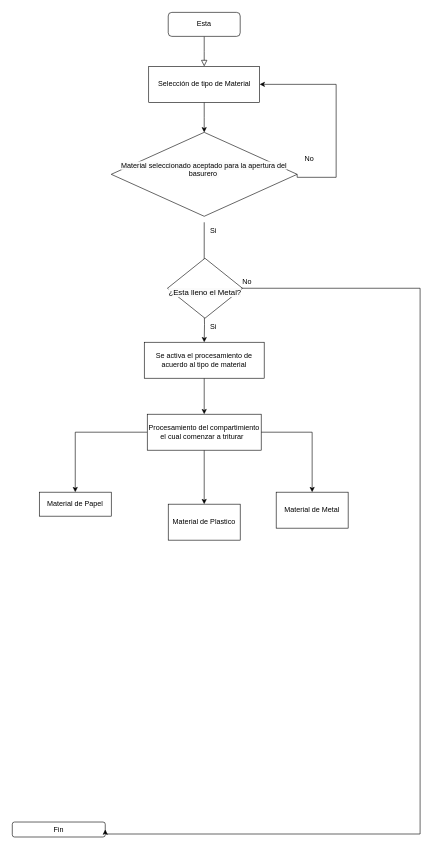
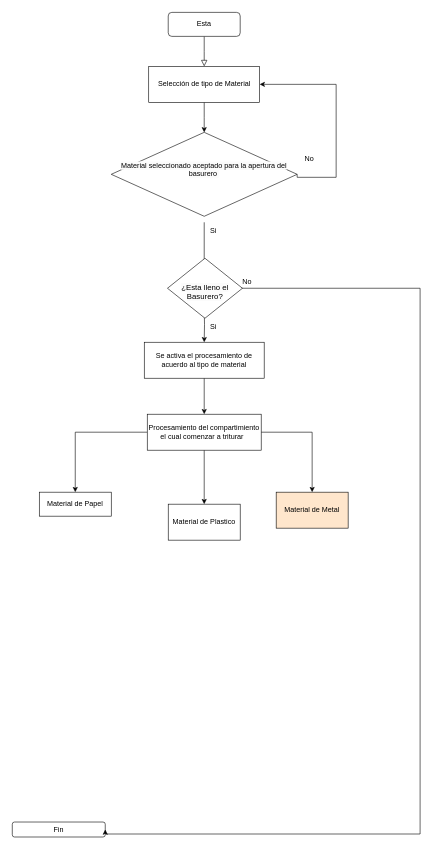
node "¿Esta lleno el Metal?": label "¿Esta lleno el Metal?" -> "¿Esta lleno el Basurero?"
node "Material de Metal": fillcolor #ffffff -> #ffe6cc
